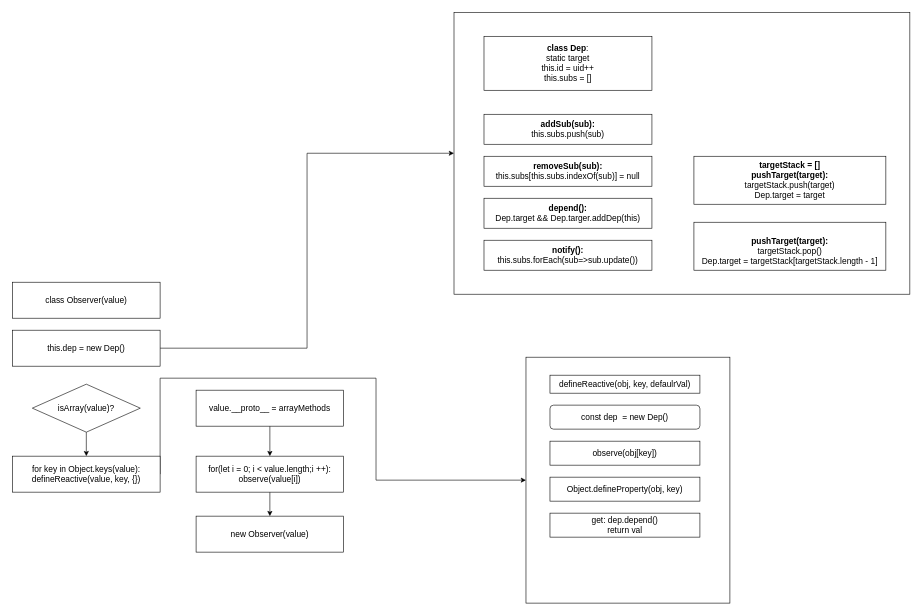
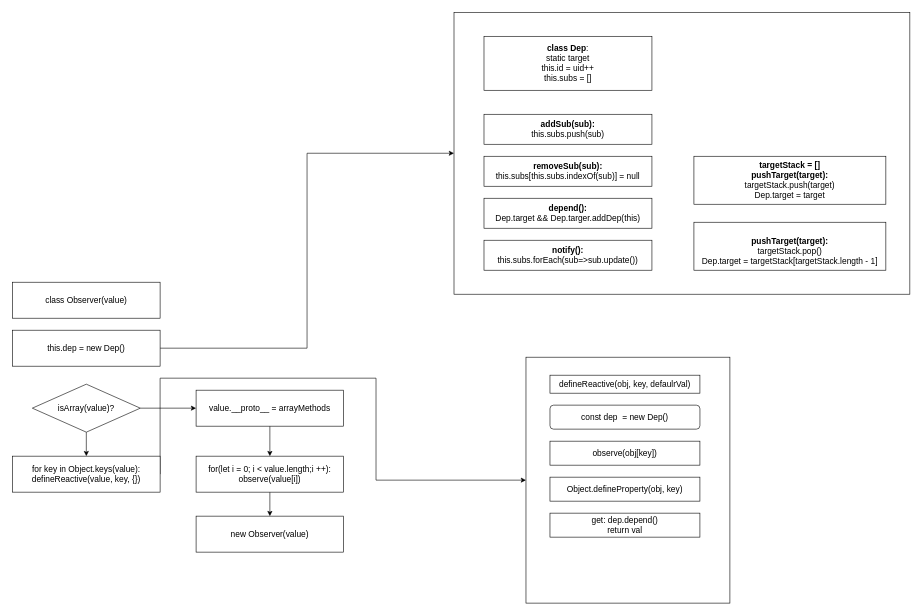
edge "isArray(value)?" -> "value.__proto__ = arrayMethods": added
